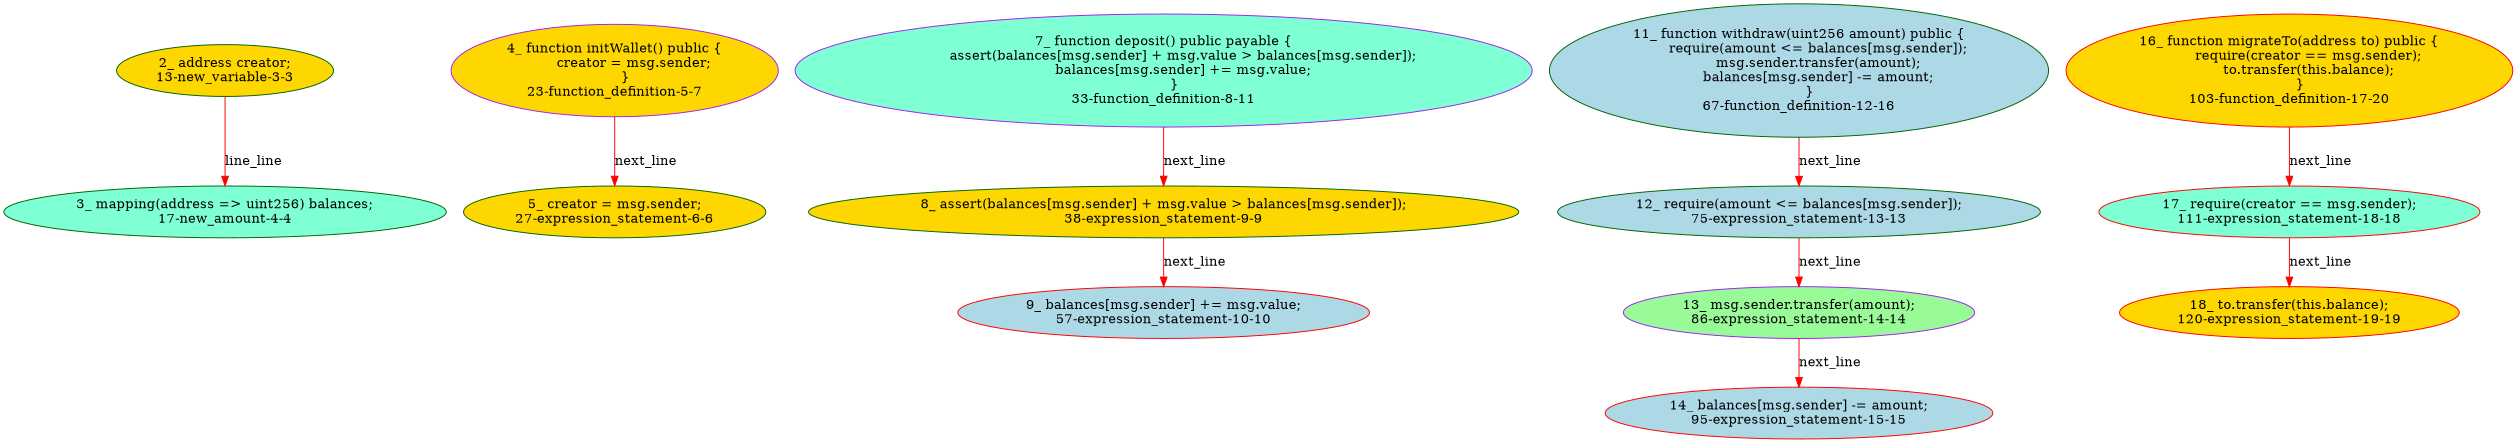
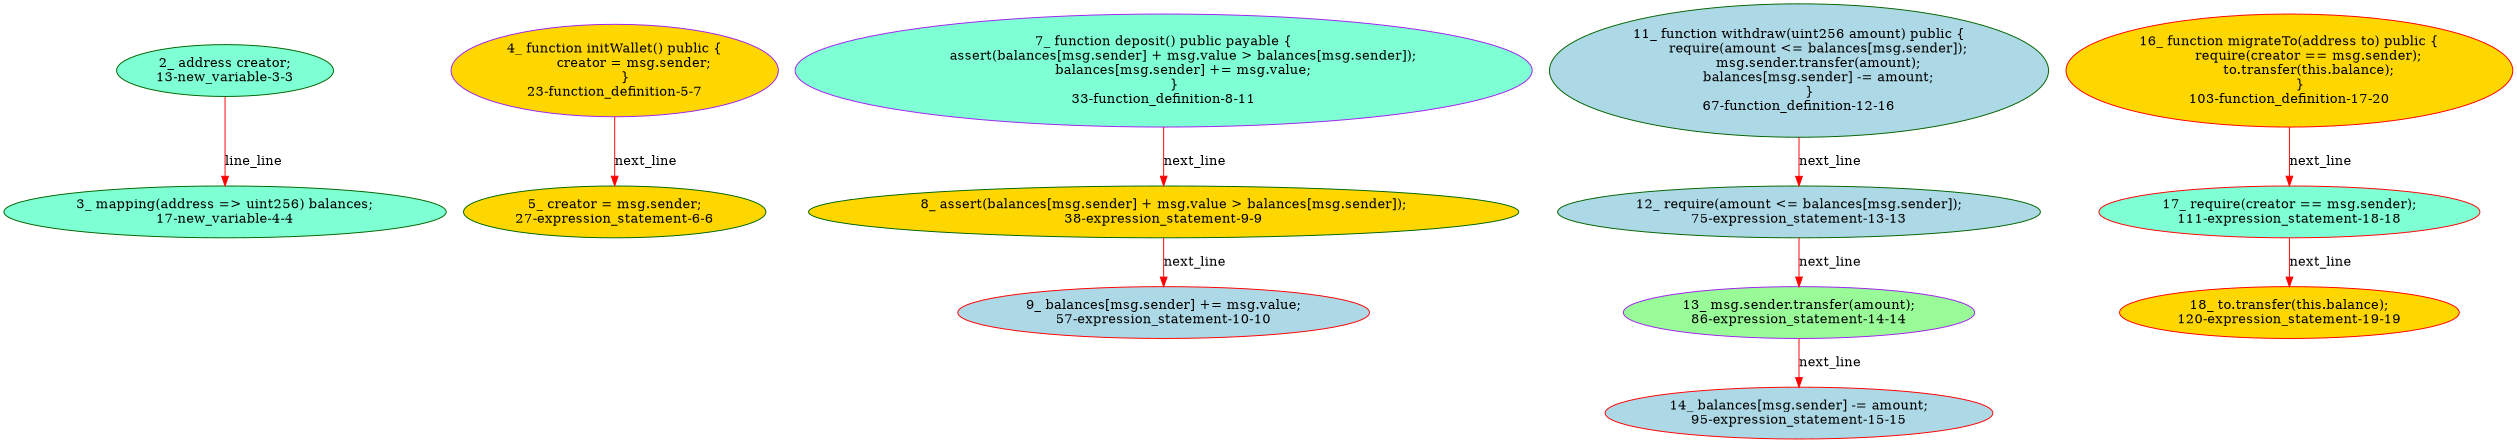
node "2_ address creator; 13-new_variable-3-3": fillcolor gold -> aquamarine
node "3_ mapping(address => uint256) balances; 17-new_amount-4-4": label "3_ mapping(address => uint256) balances; 17-new_amount-4-4" -> "3_ mapping(address => uint256) balances; 17-new_variable-4-4"
